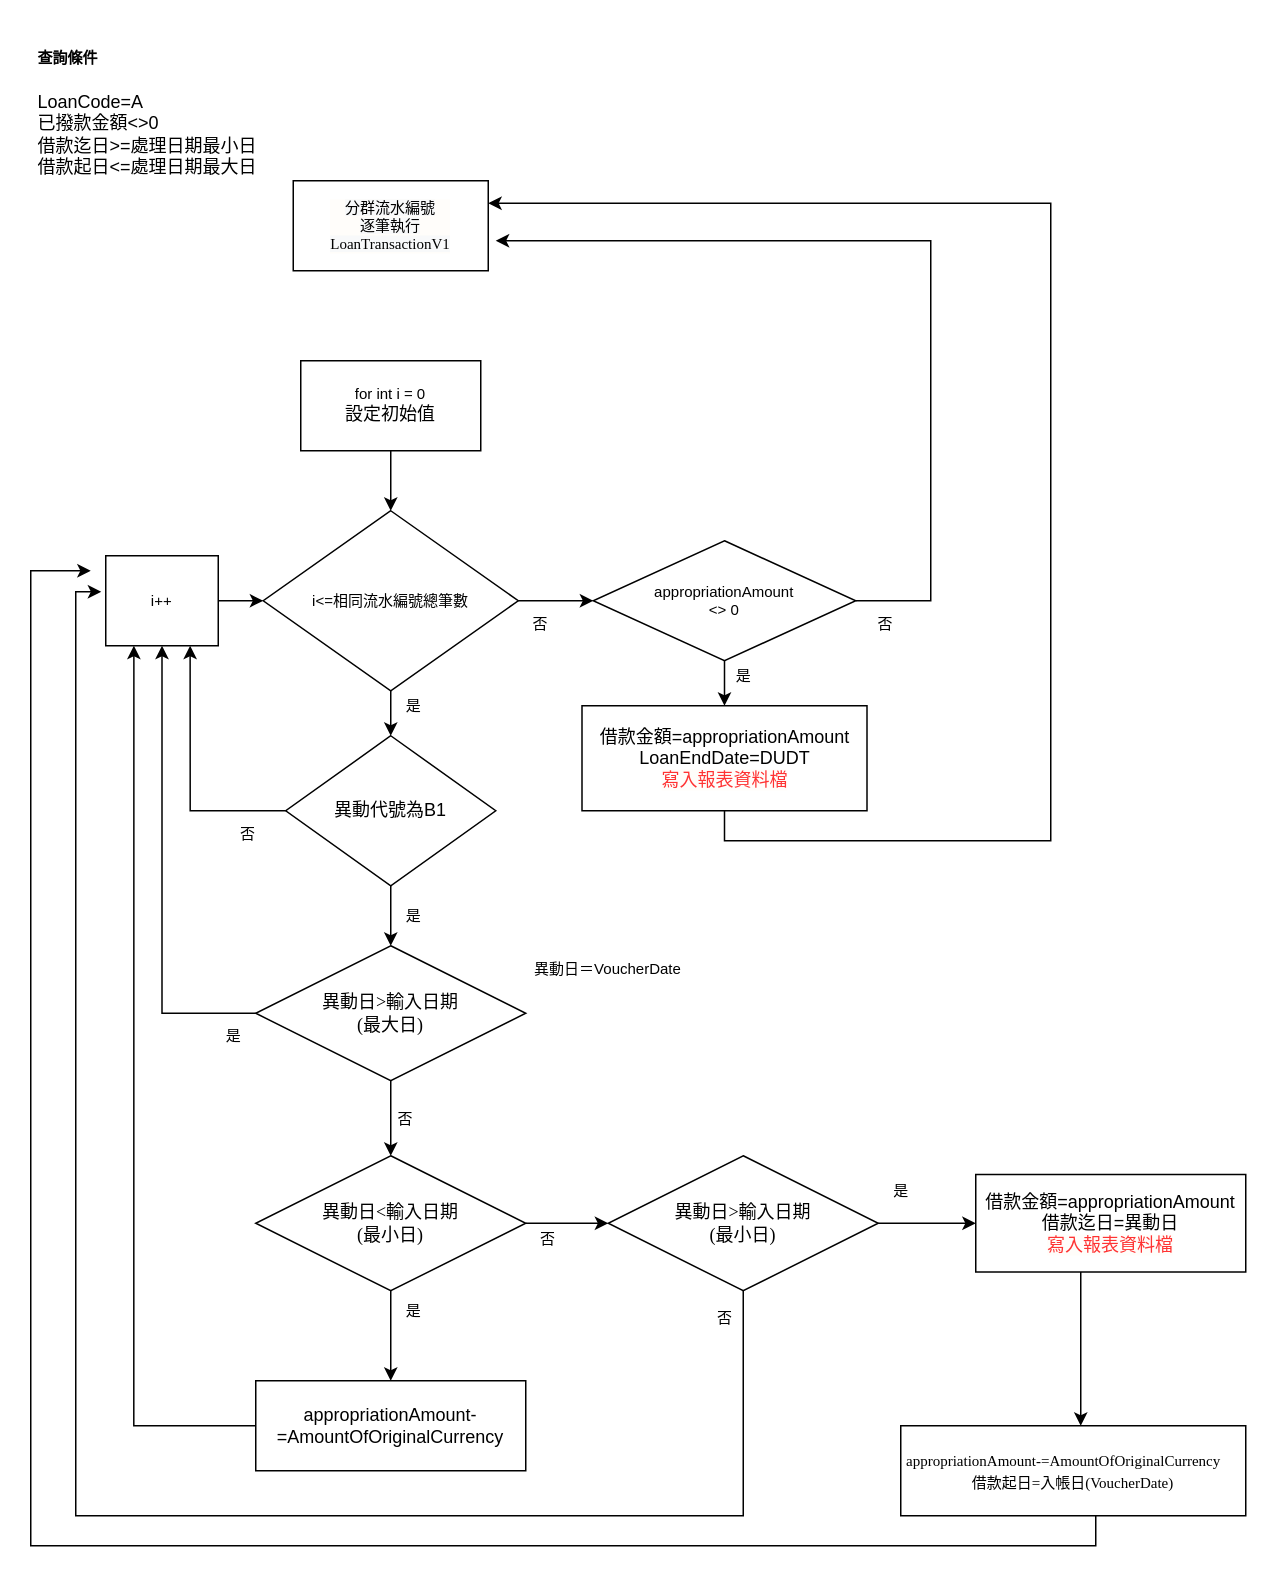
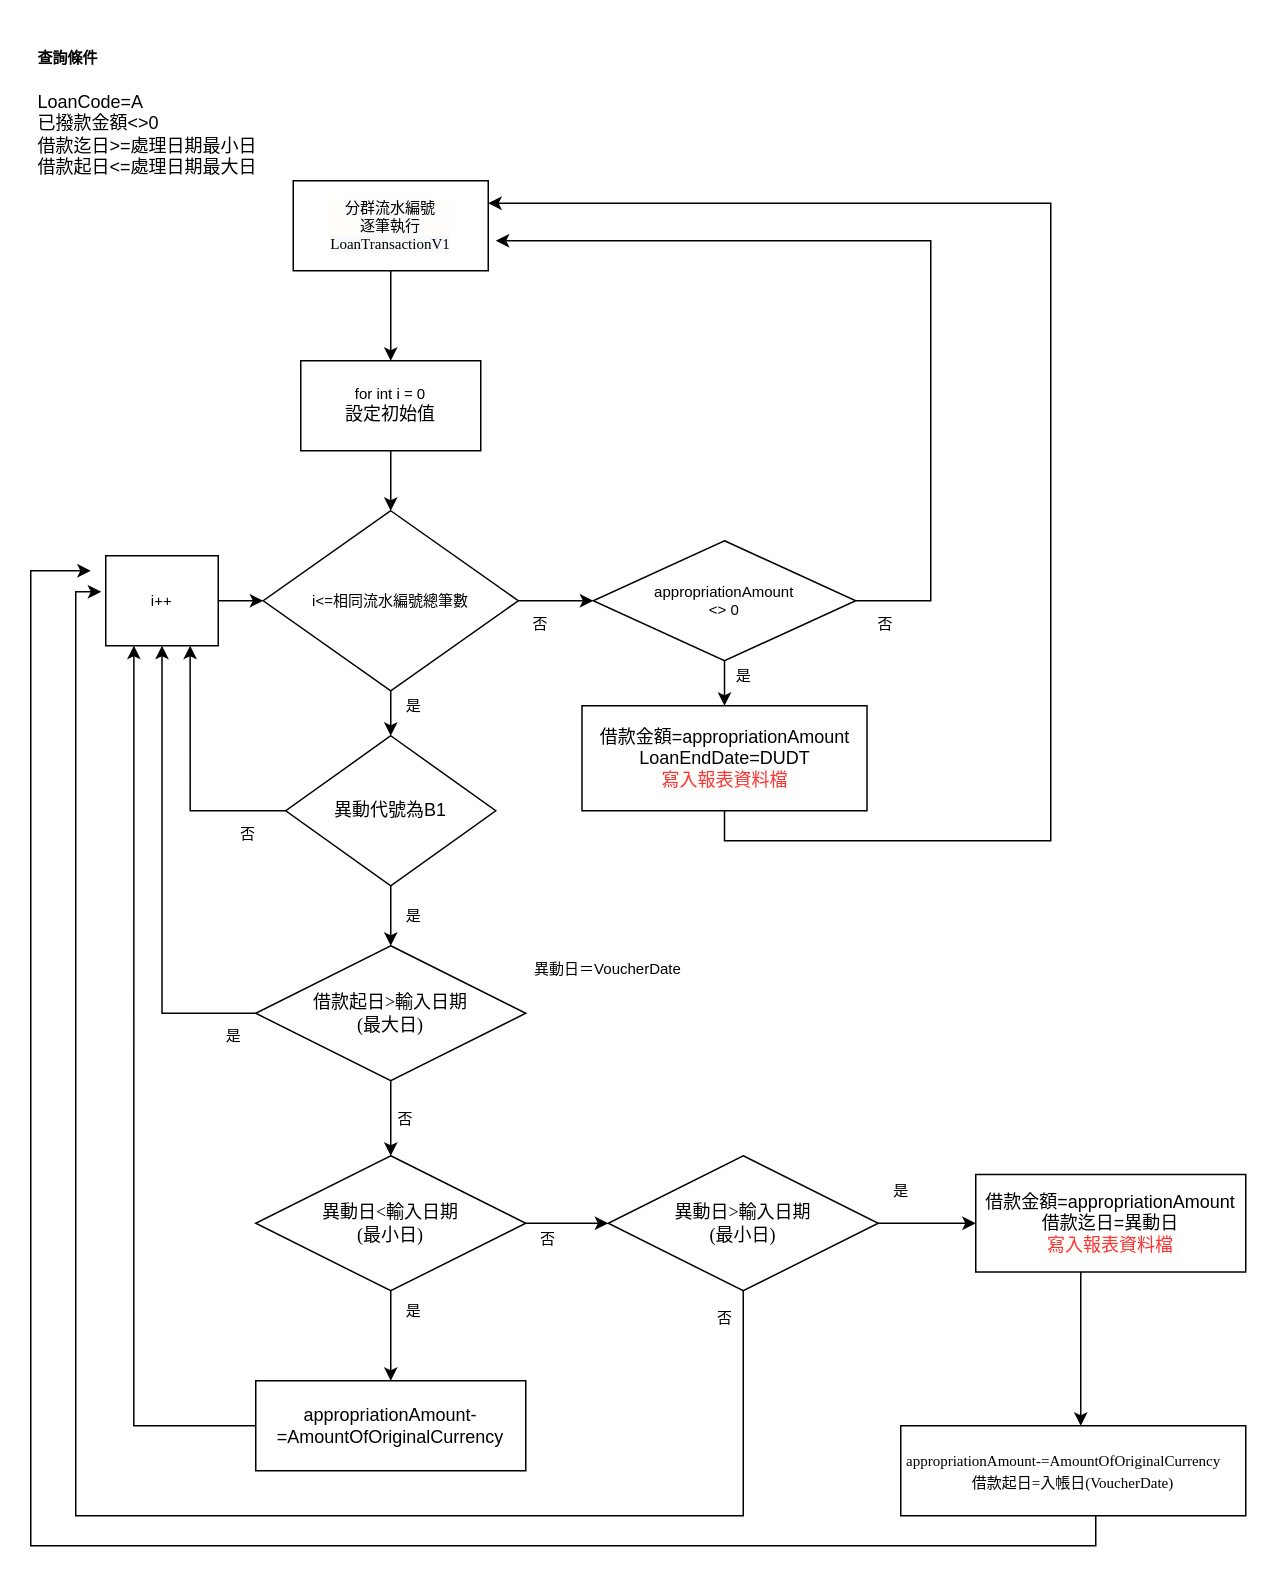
edge "分群流水編號 逐筆執行 LoanTransactionV1" -> "for int i = 0 設定初始值": added
node "異動日>輸入日期 (最大日)": label "異動日>輸入日期 (最大日)" -> "借款起日>輸入日期 (最大日)"
